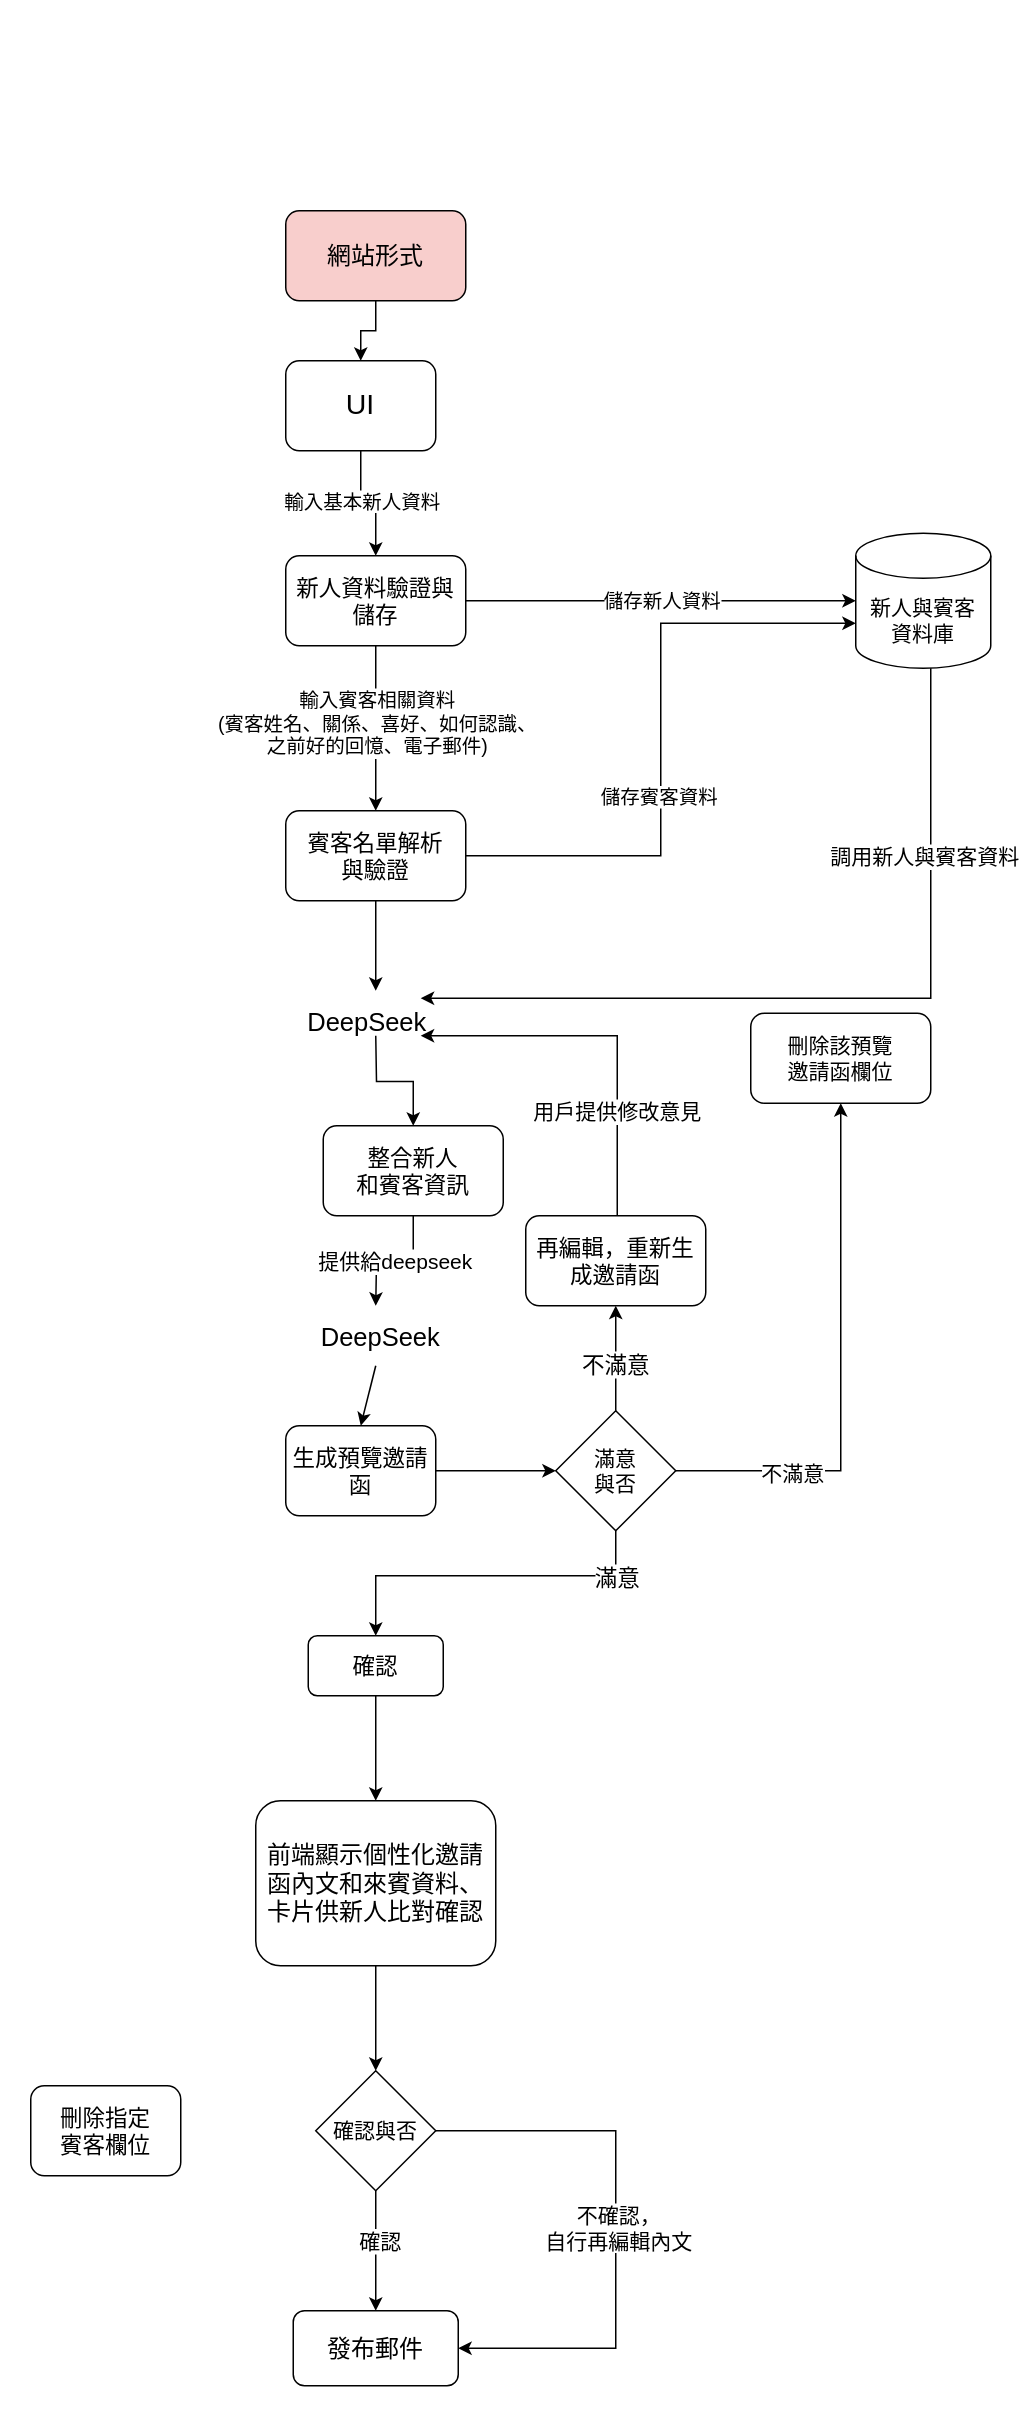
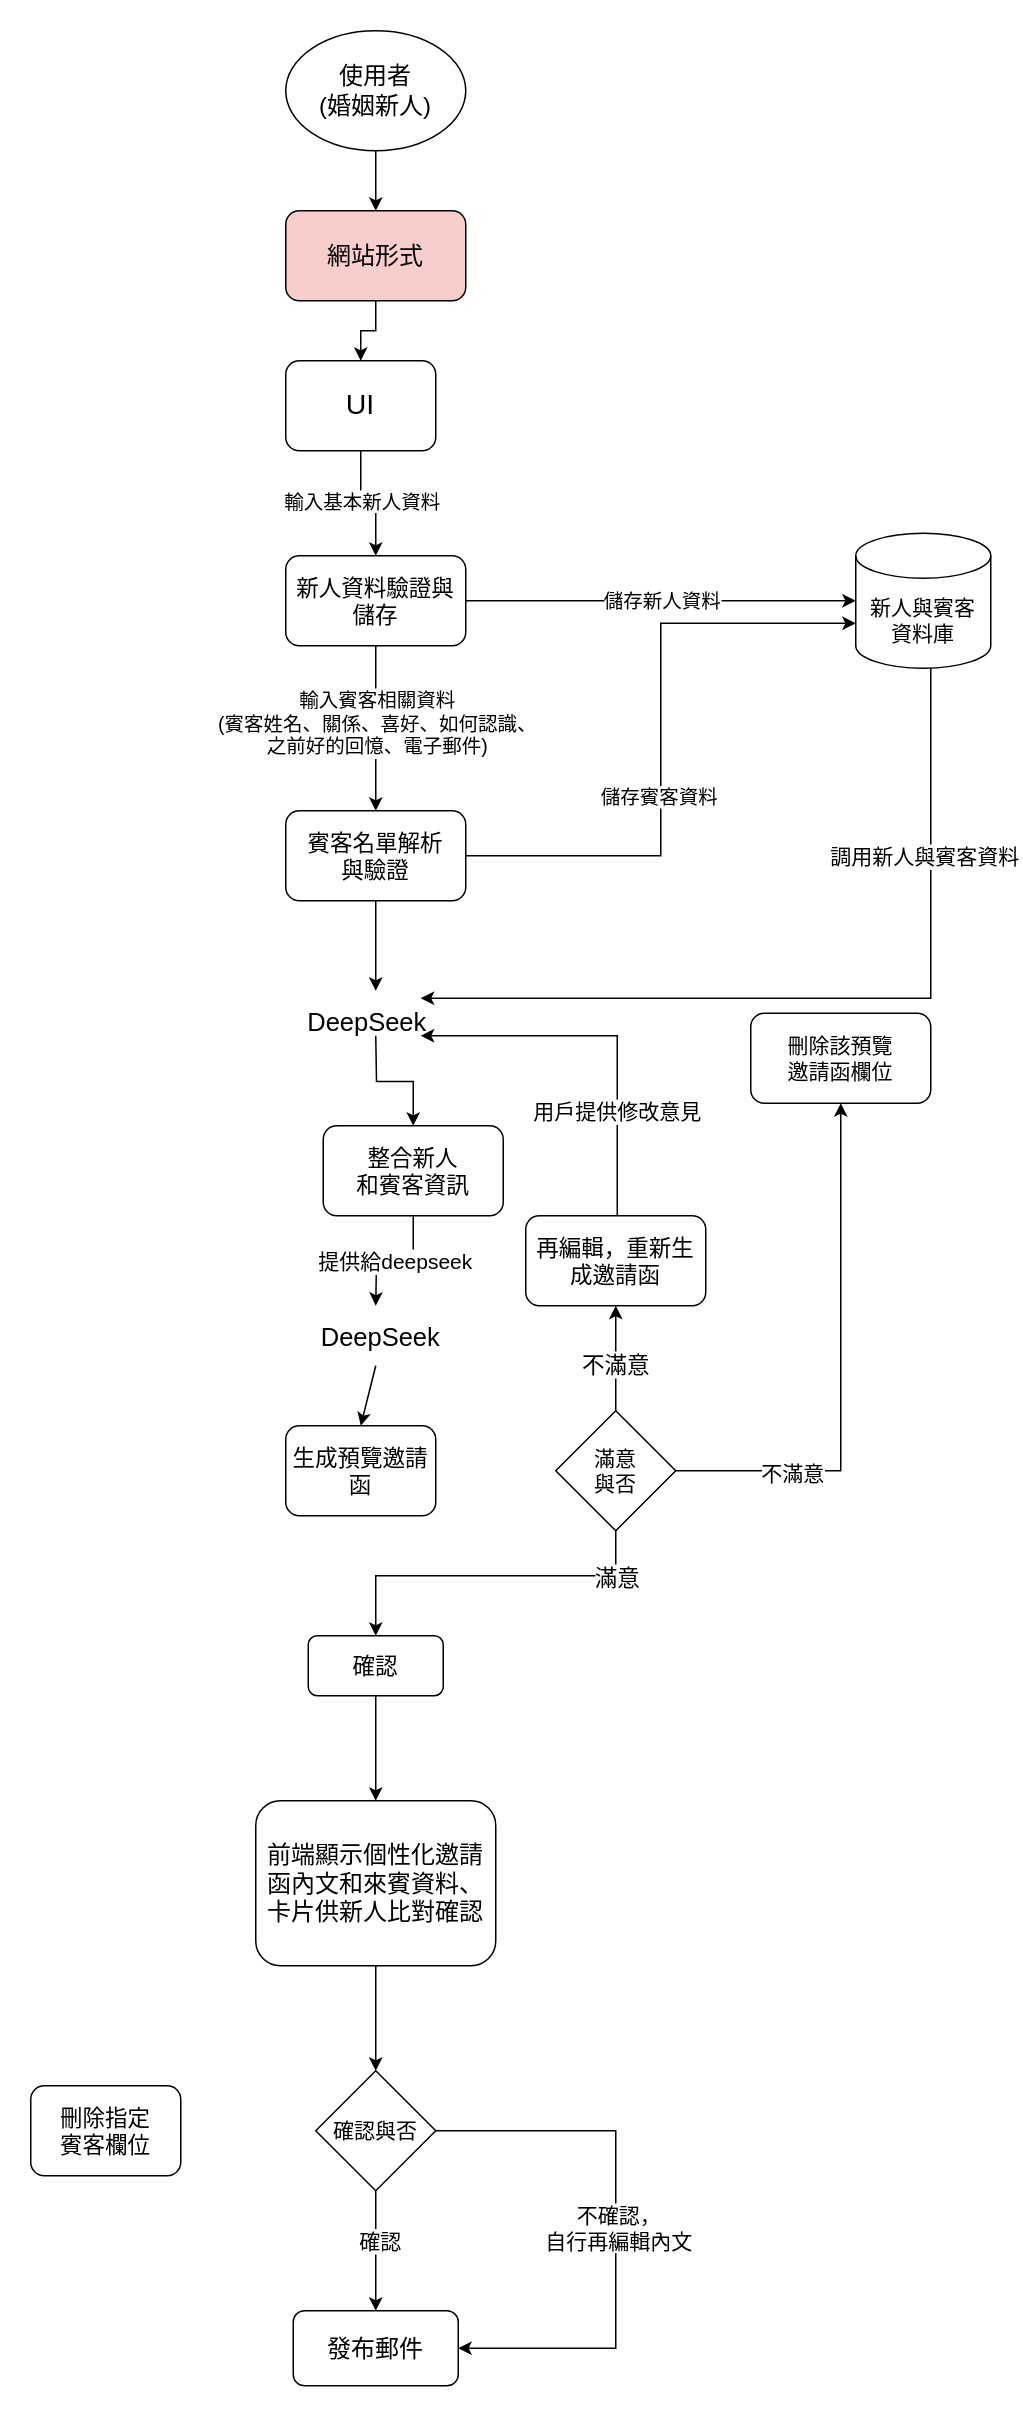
node "使用者(婚姻新人)": added
edge "使用者(婚姻新人)" -> "網站形式": added
edge "生成預覽邀請函" -> "滿意 與否": removed
